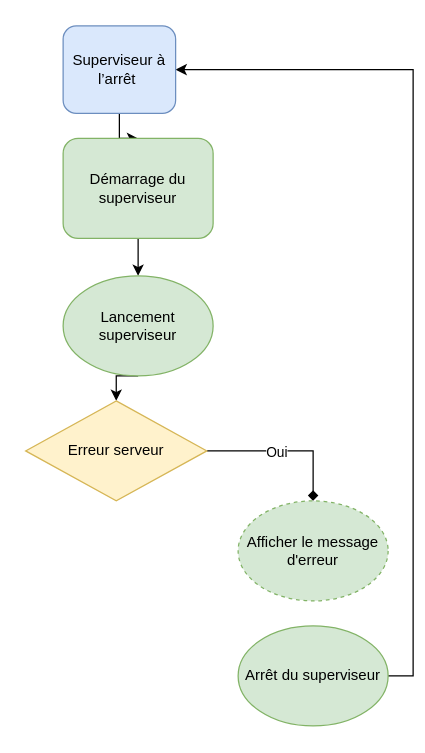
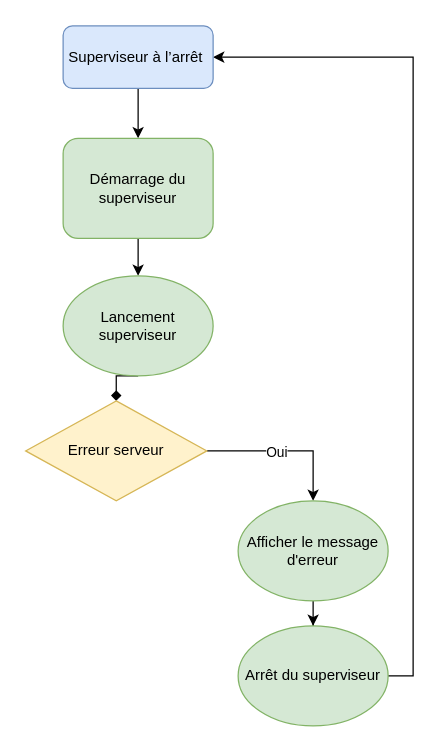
node "Superviseur à l’arrêt": size 113x88 -> 150x63
edge "Lancement superviseur" -> "Erreur serveur": arrowhead classic -> diamond
edge "Erreur serveur" -> "Afficher le message d'erreur": arrowhead diamond -> classic
node "Afficher le message d'erreur": style dashed -> solid
edge "Afficher le message d'erreur" -> "Arrêt du superviseur": added
